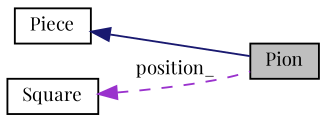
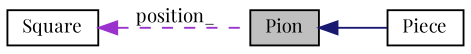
edge "Pion" -> "Piece": reversed
